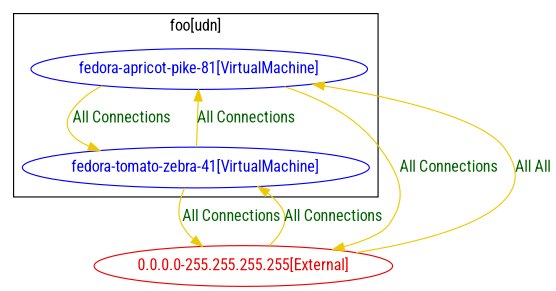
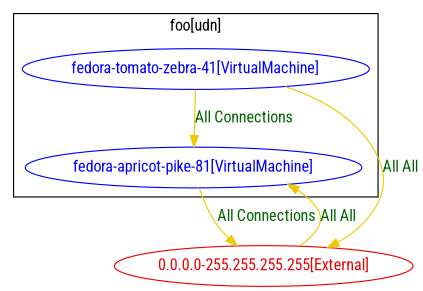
edge "fedora-apricot-pike-81[VirtualMachine]" -> "fedora-tomato-zebra-41[VirtualMachine]": removed, label "All Connections"
edge "fedora-tomato-zebra-41[VirtualMachine]" -> "0.0.0.0-255.255.255.255[External]": label "All Connections" -> "All All"
edge "0.0.0.0-255.255.255.255[External]" -> "fedora-tomato-zebra-41[VirtualMachine]": removed, label "All Connections"
